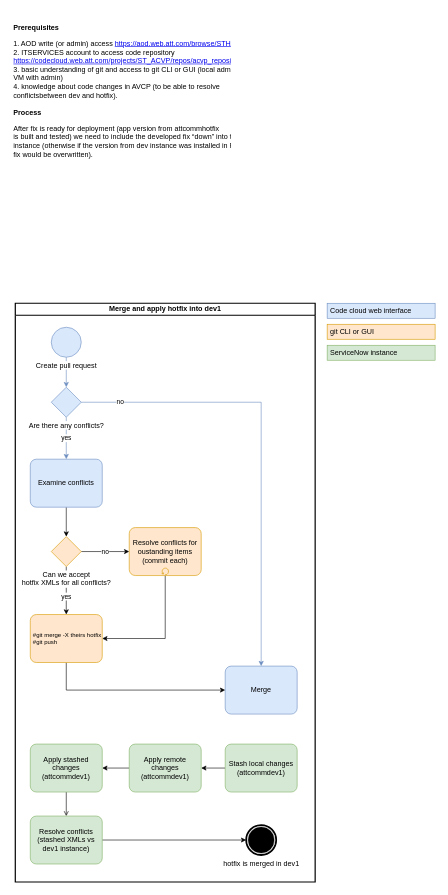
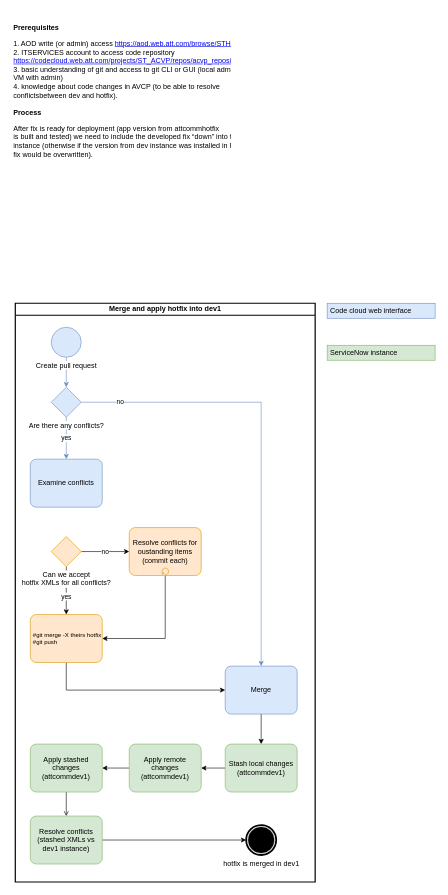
node "git CLI or GUI": removed
edge "Examine conflicts" -> "Can we accept hotfix XMLs for all conflicts?": removed
edge "Merge" -> "Stash local changes (attcommdev1)": added
